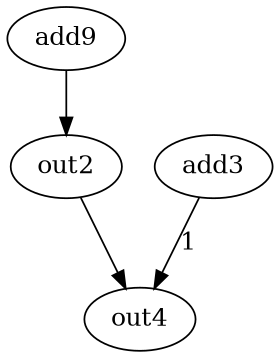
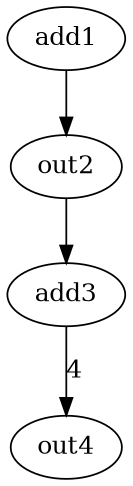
node "add9": label "add9" -> "add1"
edge "out2" -> "out4": now "out2" -> "add3"
edge "add3" -> "out4": label "1" -> "4"
